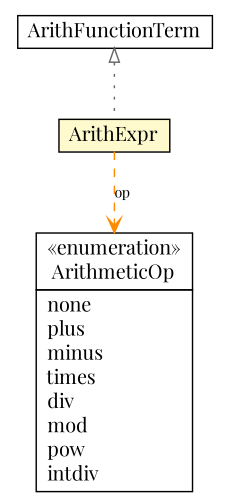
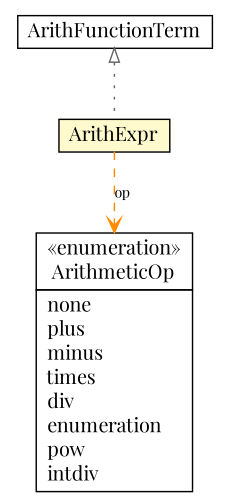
node "ArithmeticOp": text "mod" -> "enumeration"
